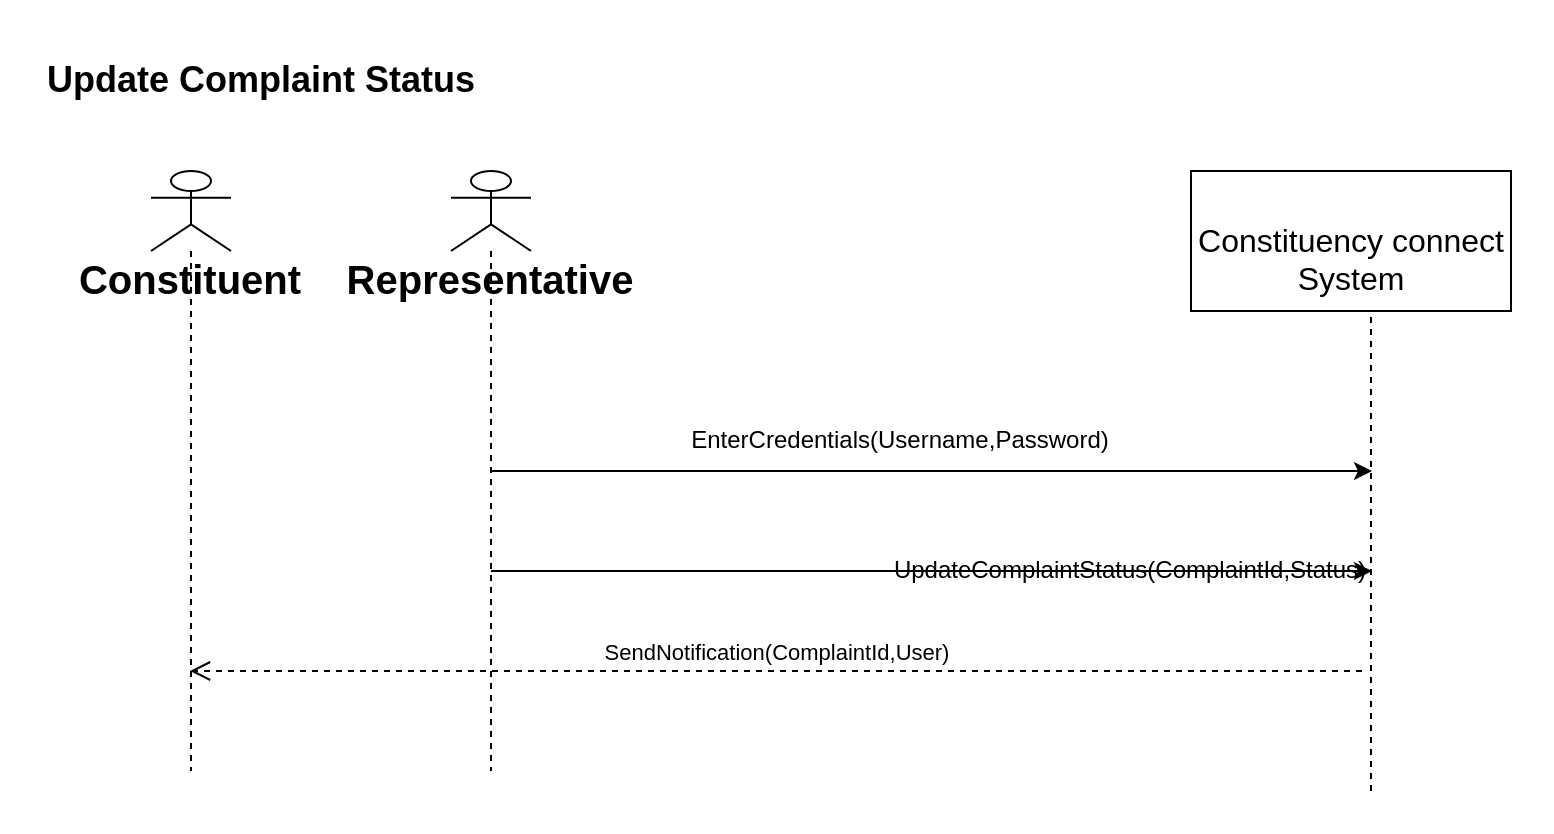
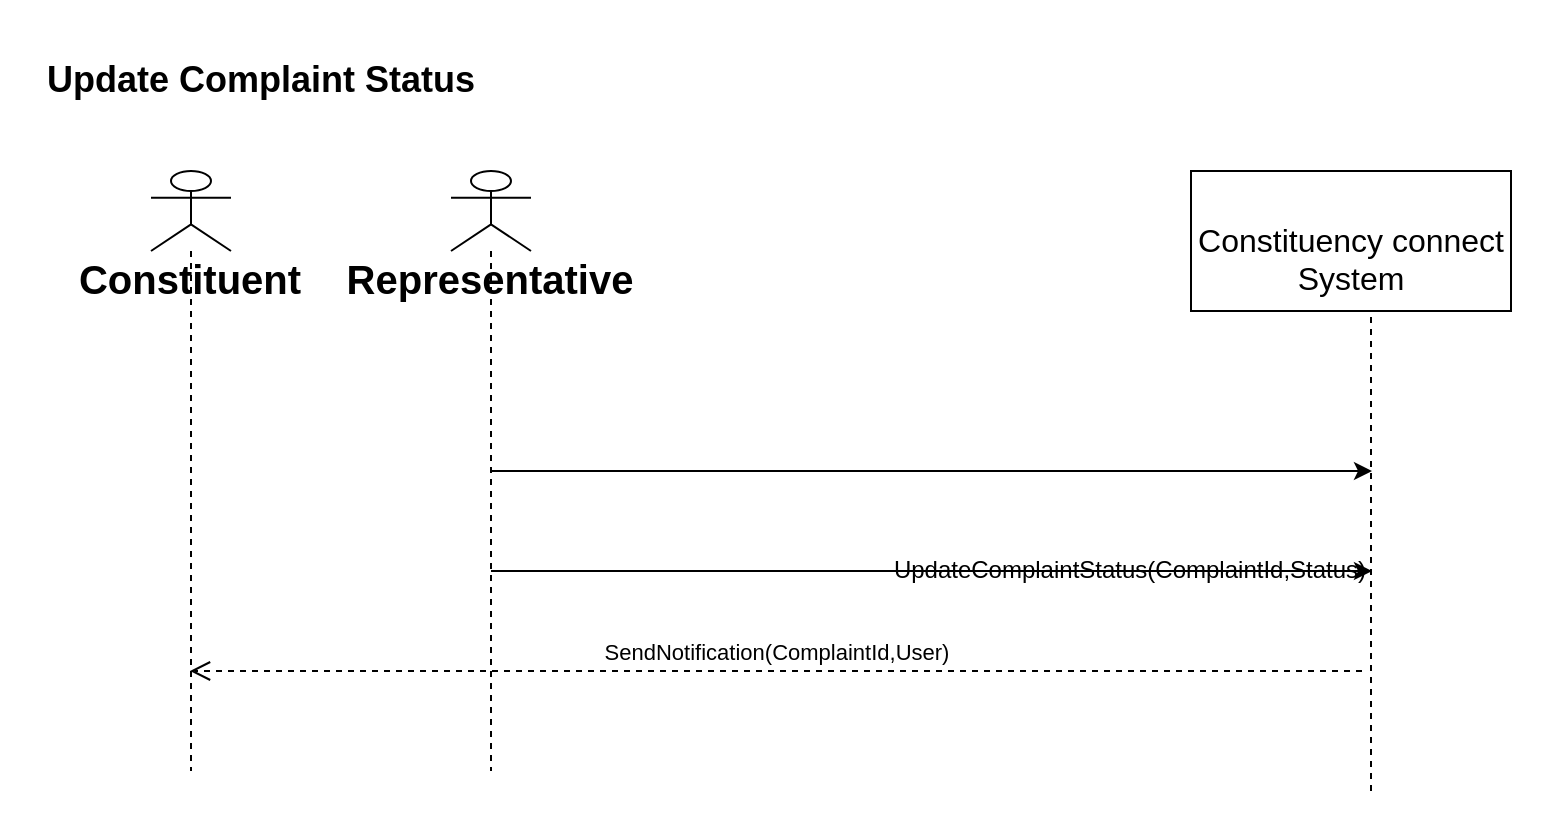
node "EnterCredentials(Username,Password)": removed
